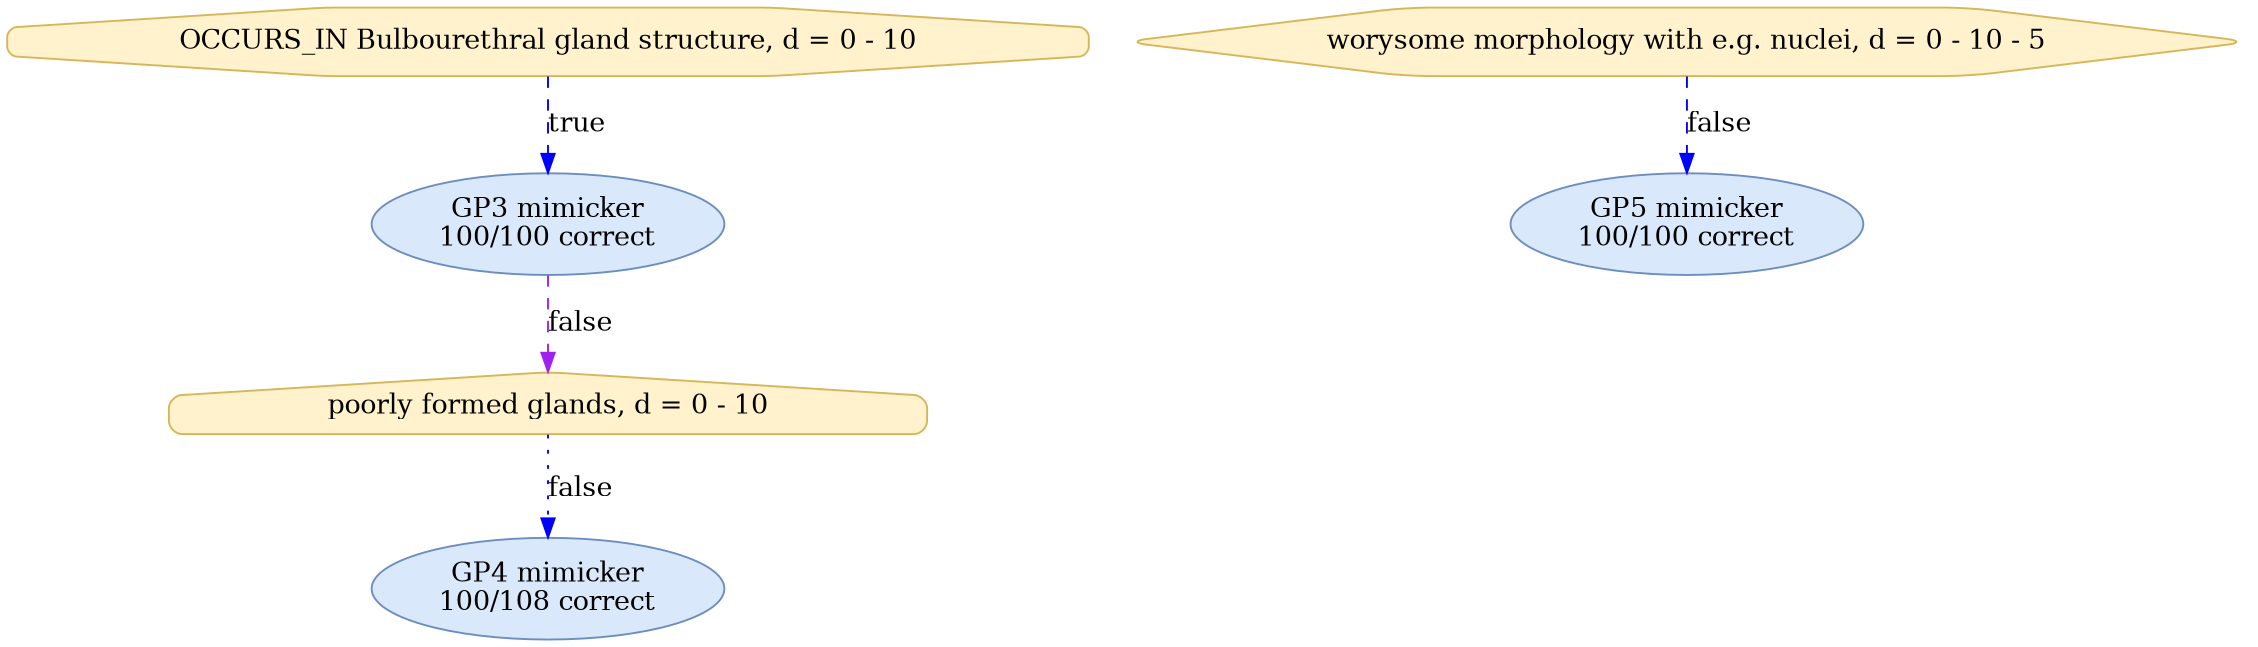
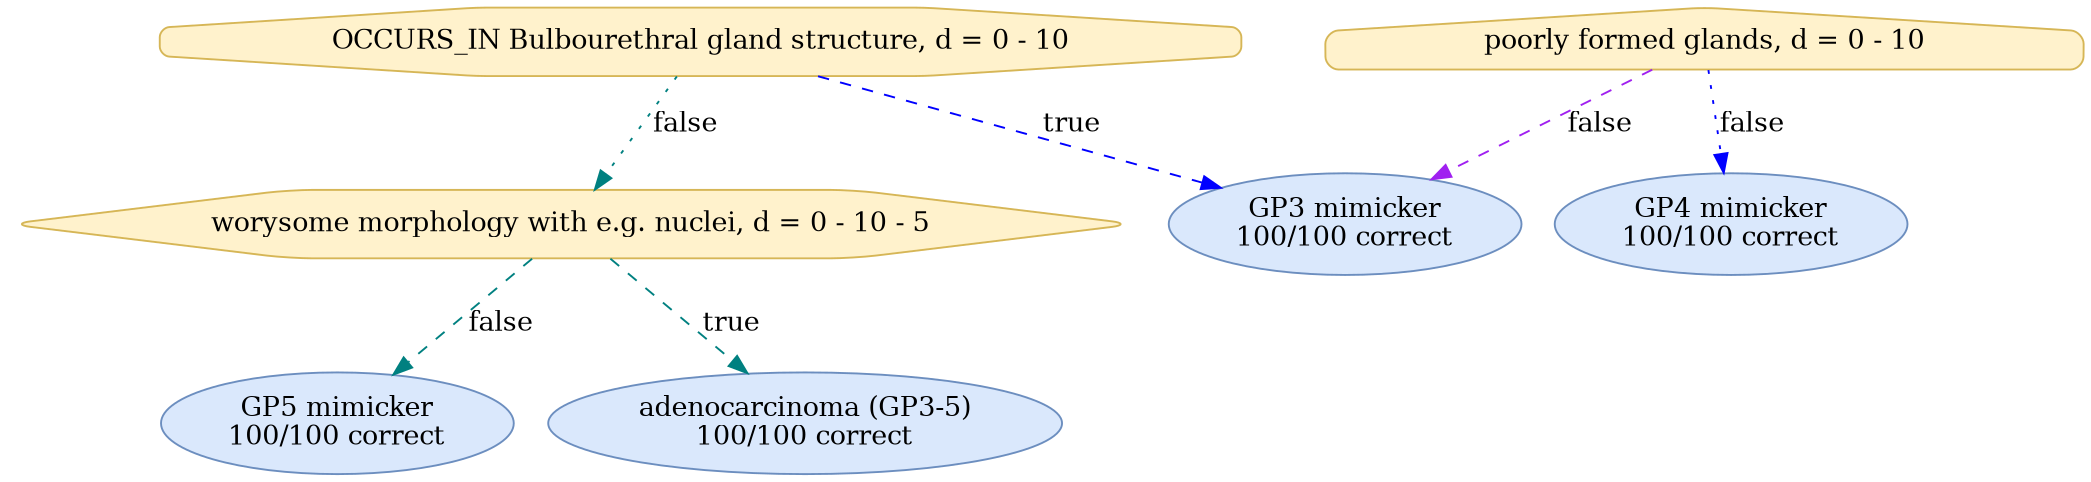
edge "worysome morphology with e.g. nuclei, d = 0 - 10 - 5" -> "GP5 mimicker": color blue -> teal
edge "OCCURS_IN Bulbourethral gland structure, d = 0 - 10" -> "worysome morphology with e.g. nuclei, d = 0 - 10 - 5": added, label "false"
edge "GP3 mimicker" -> "poorly formed glands, d = 0 - 10": reversed
node "adenocarcinoma (GP3-5)": added
node "GP4 mimicker": text "100/108 correct" -> "100/100 correct"
